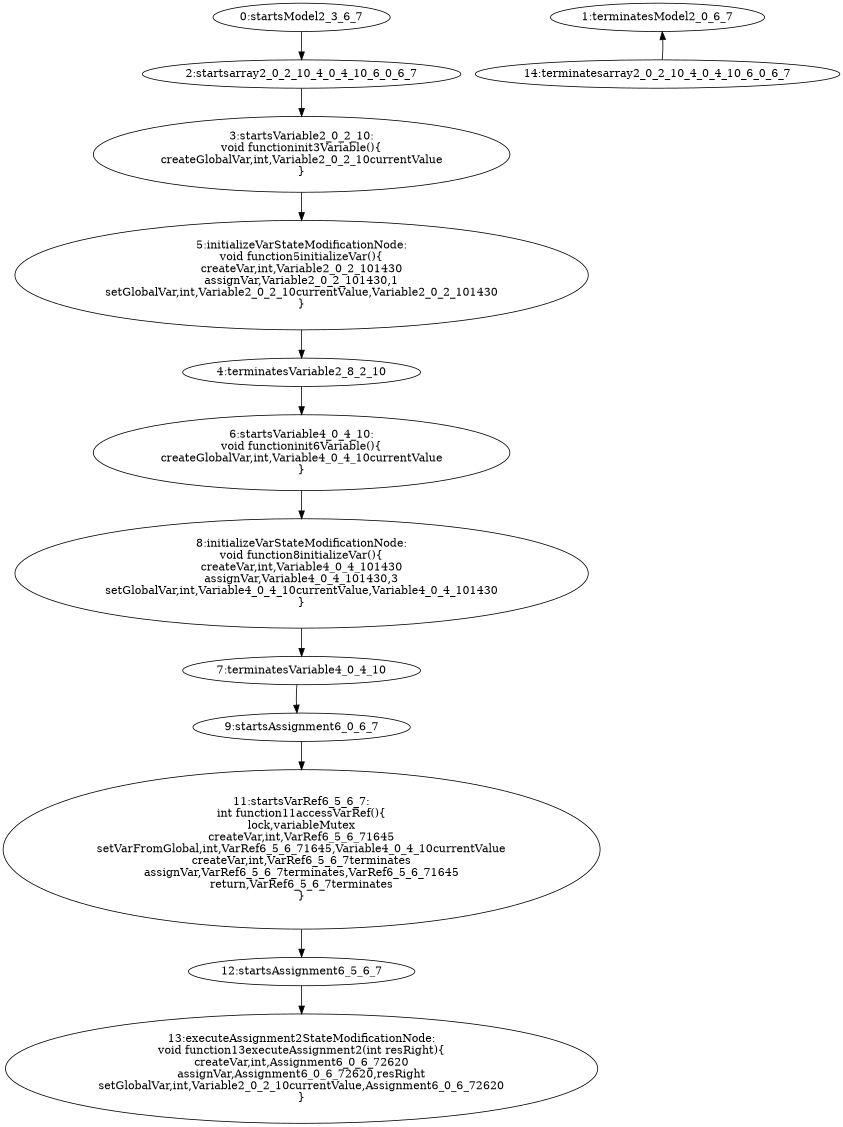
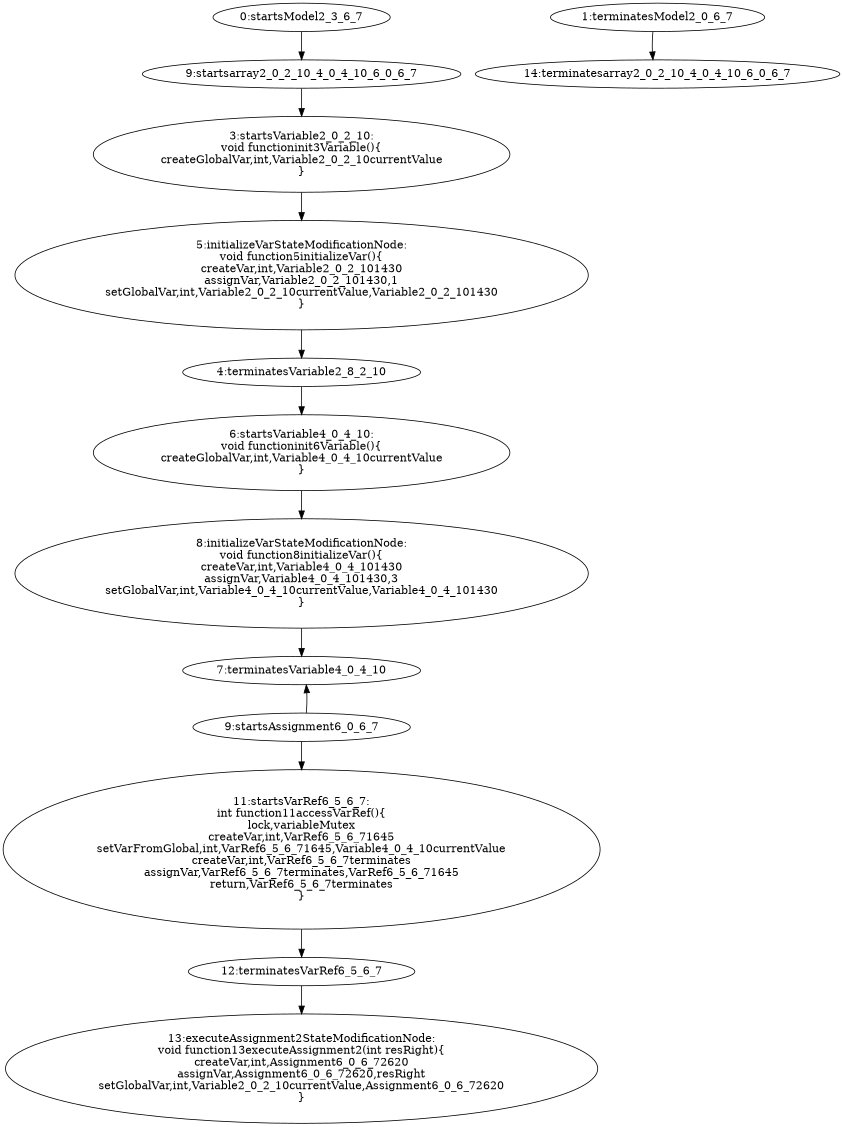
edge "14:terminatesarray2_0_2_10_4_0_4_10_6_0_6_7" -> "1:terminatesModel2_0_6_7": reversed
node "2:startsarray2_0_2_10_4_0_4_10_6_0_6_7": label "2:startsarray2_0_2_10_4_0_4_10_6_0_6_7" -> "9:startsarray2_0_2_10_4_0_4_10_6_0_6_7"
edge "7:terminatesVariable4_0_4_10" -> "9:startsAssignment6_0_6_7": reversed
node "12:startsAssignment6_5_6_7": label "12:startsAssignment6_5_6_7" -> "12:terminatesVarRef6_5_6_7"
